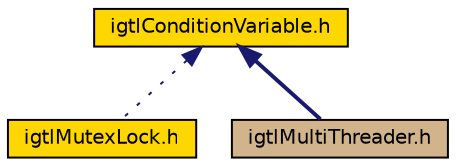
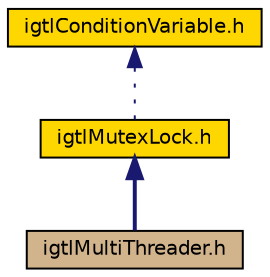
edge "igtlMultiThreader.h" -> "igtlConditionVariable.h": now "igtlMultiThreader.h" -> "igtlMutexLock.h"
